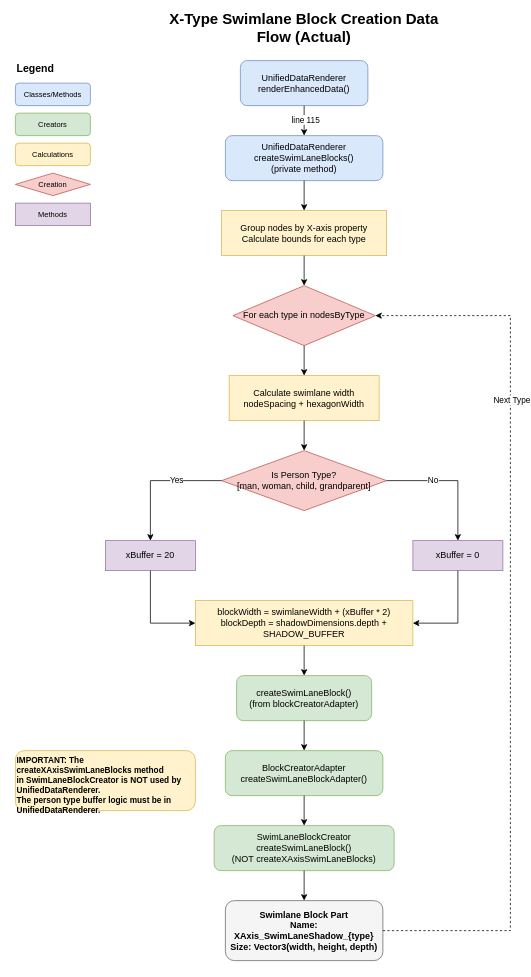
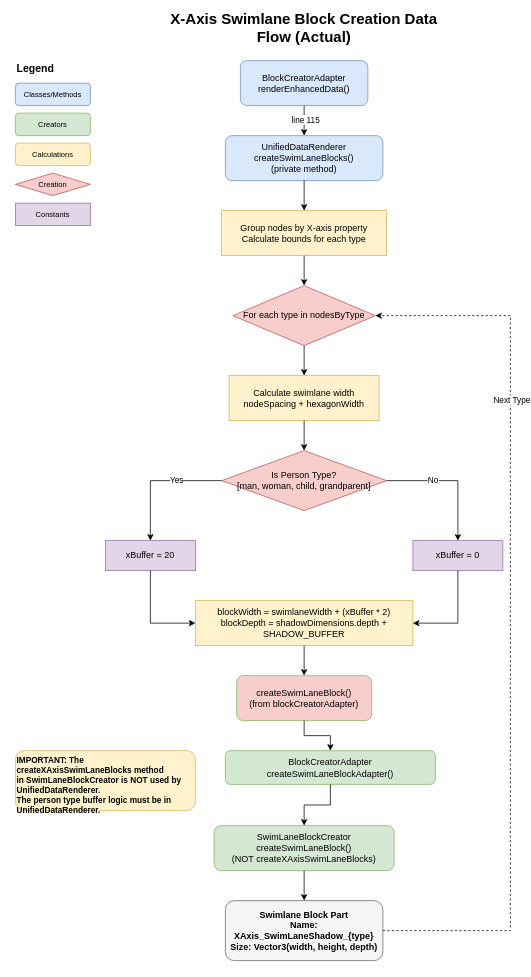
node "X-Type Swimlane Block Creation Data Flow (Actual)": label "X-Type Swimlane Block Creation Data Flow (Actual)" -> "X-Axis Swimlane Block Creation Data Flow (Actual)"
node "UnifiedDataRenderer renderEnhancedData()": label "UnifiedDataRenderer renderEnhancedData()" -> "BlockCreatorAdapter renderEnhancedData()"
node "Methods": label "Methods" -> "Constants"
node "createSwimLaneBlock() (from blockCreatorAdapter)": fillcolor #d5e8d4 -> #f8cecc
node "BlockCreatorAdapter createSwimLaneBlockAdapter()": size 158x45 -> 210x34
